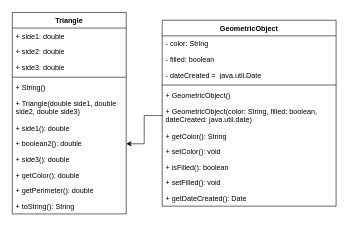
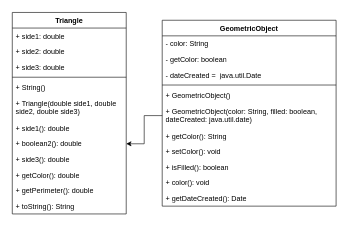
node "- filled: boolean": label "- filled: boolean" -> "- getColor: boolean"
node "+ setFilled(): void": label "+ setFilled(): void" -> "+ color(): void"
